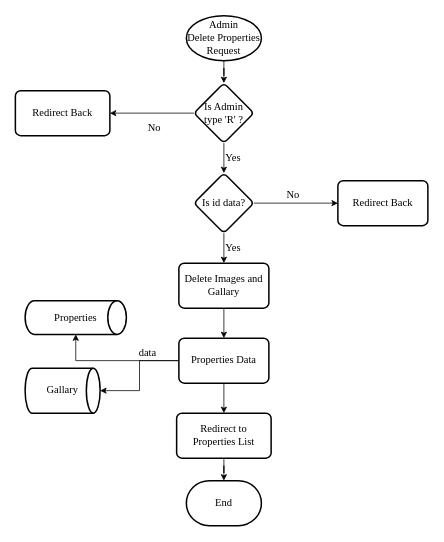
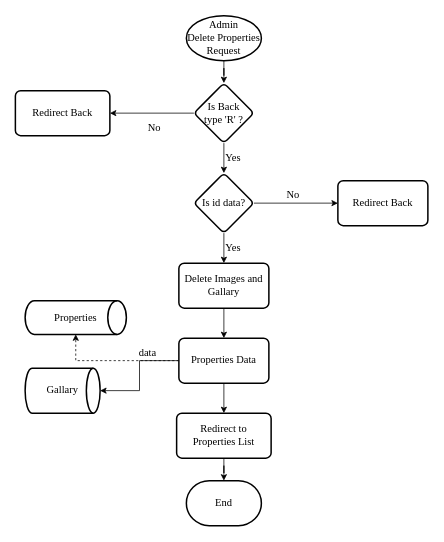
node "Is Admin type 'R' ?": label "Is Admin type 'R' ?" -> "Is Back type 'R' ?"
edge "Properties Data" -> "Properties": style solid -> dashed
